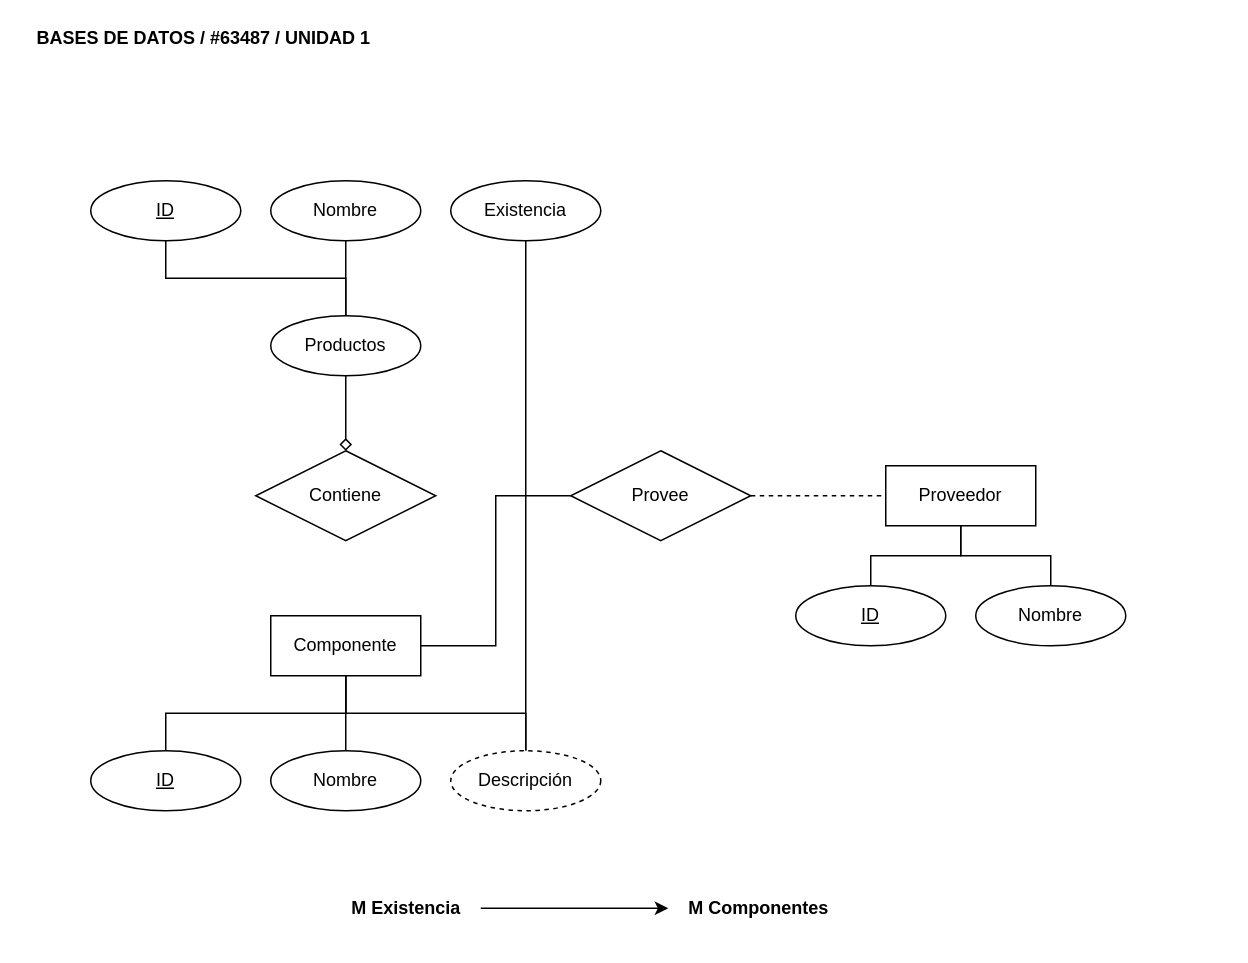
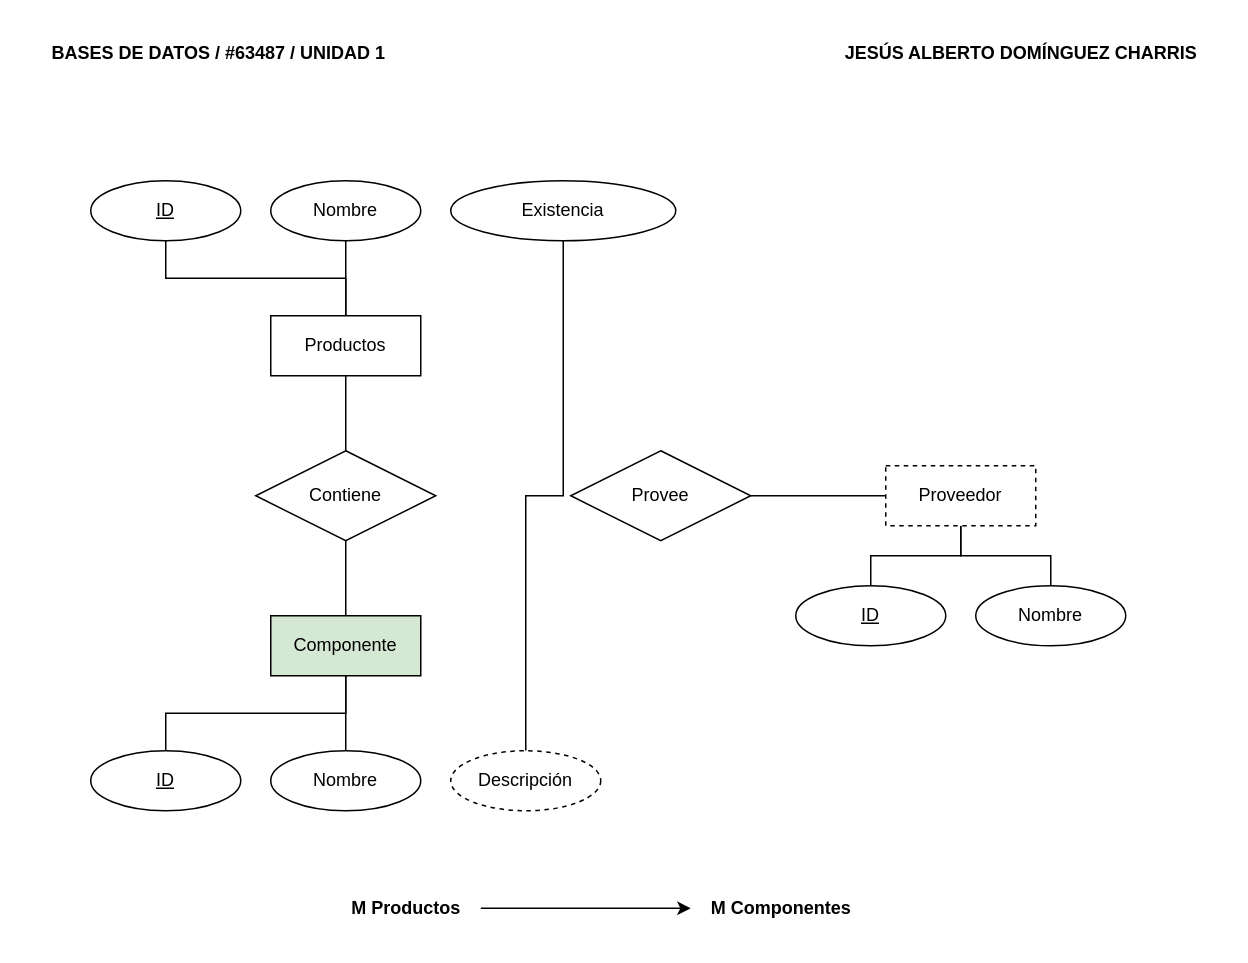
node "BASES DE DATOS / #63487 / UNIDAD 1": moved (203, 38) -> (218, 53)
node "JESÚS ALBERTO DOMÍNGUEZ CHARRIS": added
node "Existencia": size 150x60 -> 225x60
node "Productos": shape ellipse -> rectangle
edge "Productos" -> "Contiene": arrowhead diamond -> none
edge "Provee" -- "Proveedor": style dashed -> solid
node "Proveedor": style solid -> dashed
edge "Contiene" -- "Componente": added
edge "Provee" -- "Componente": removed
node "Componente": fillcolor #ffffff -> #d5e8d4
edge "Componente" -- "Descripción": removed
node "M Existencia": label "M Existencia" -> "M Productos"
node "M Componentes": moved (758, 908) -> (781, 908)
